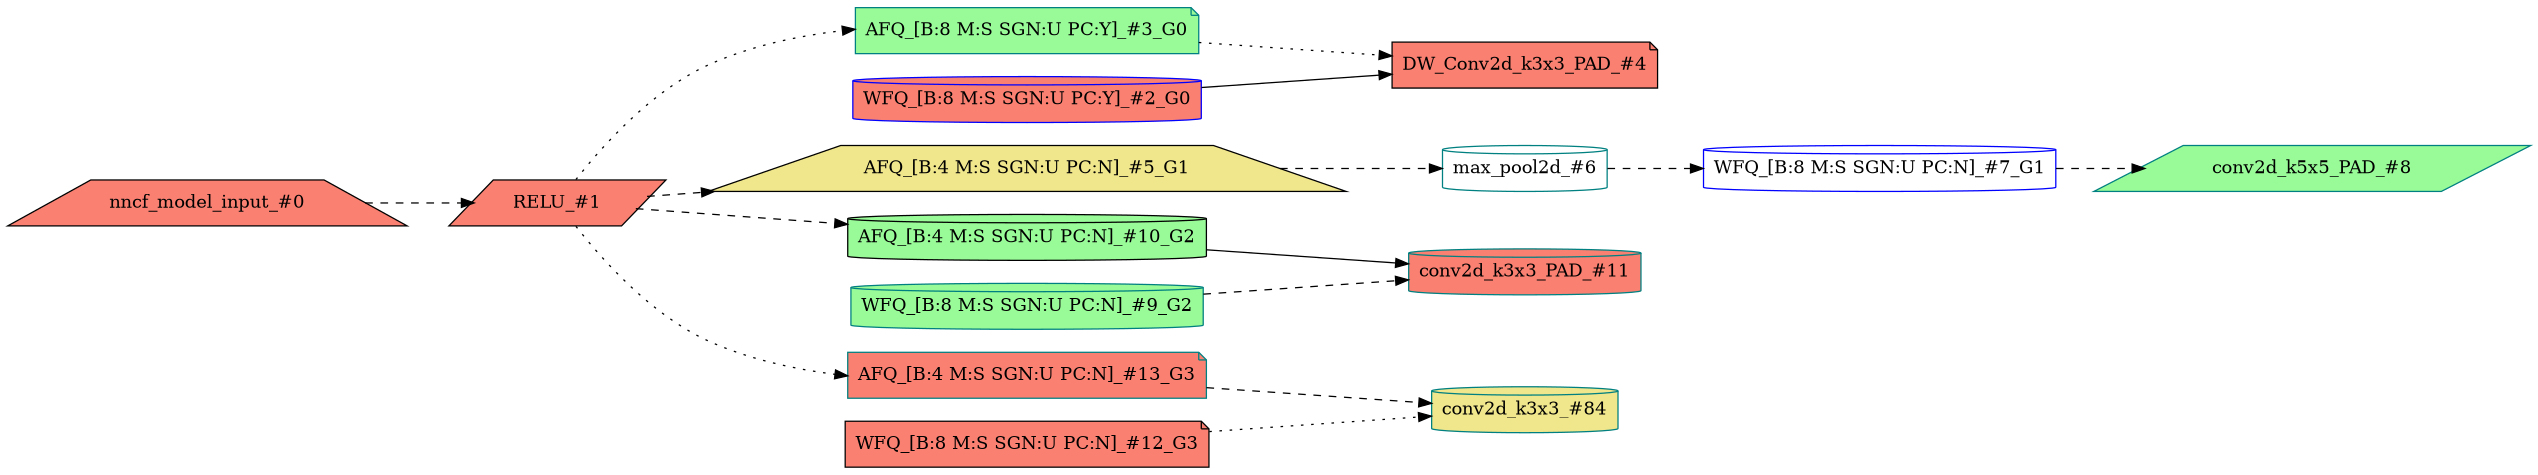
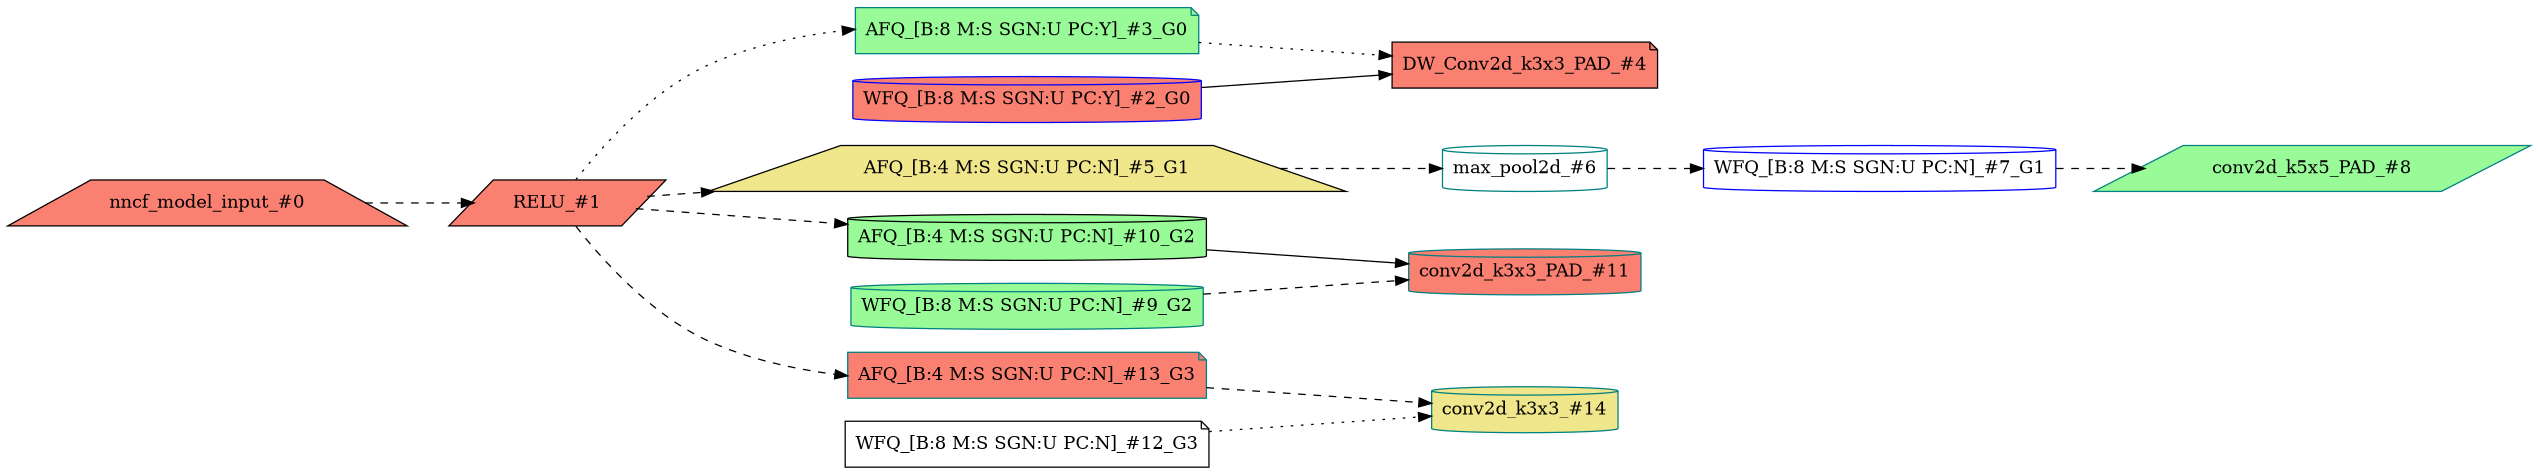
edge "RELU_#1" -> "AFQ_[B:4 M:S SGN:U PC:N]_#13_G3": style dotted -> dashed
node "conv2d_k3x3_#84": label "conv2d_k3x3_#84" -> "conv2d_k3x3_#14"
node "WFQ_[B:8 M:S SGN:U PC:N]_#12_G3": fillcolor salmon -> white
